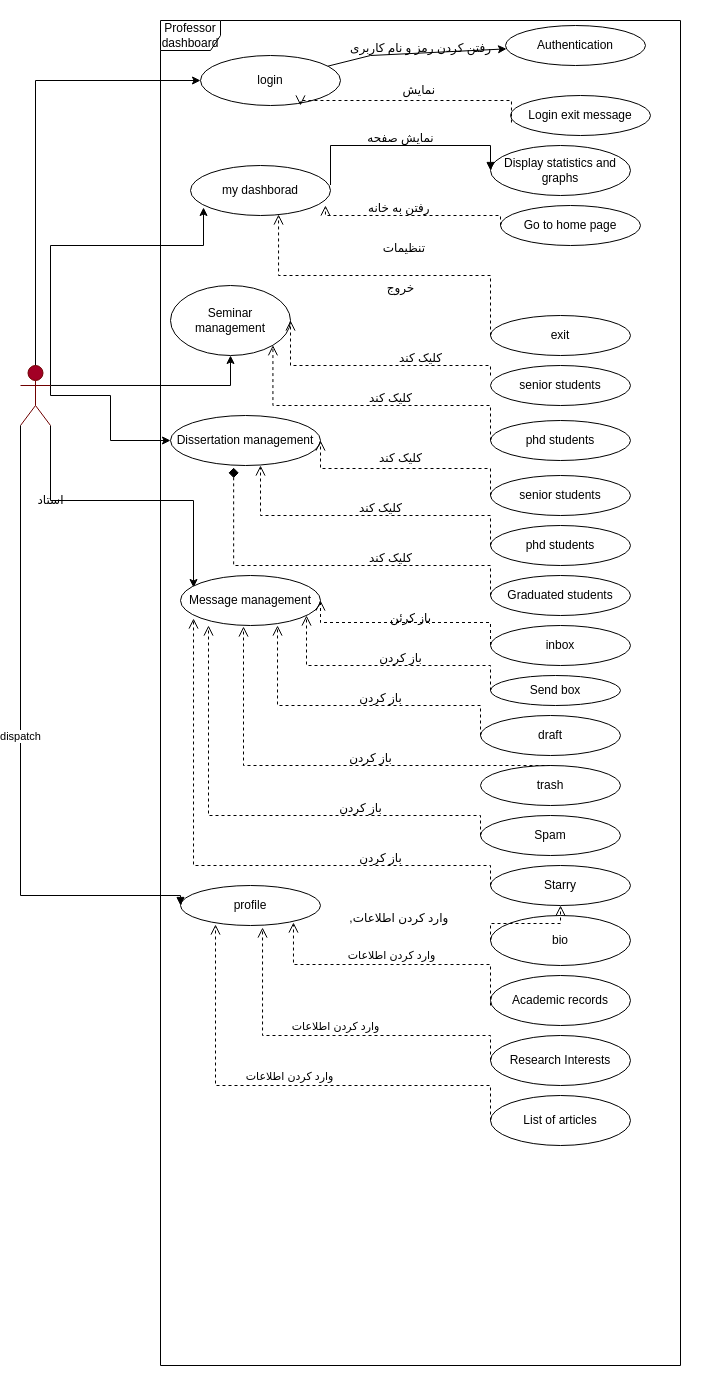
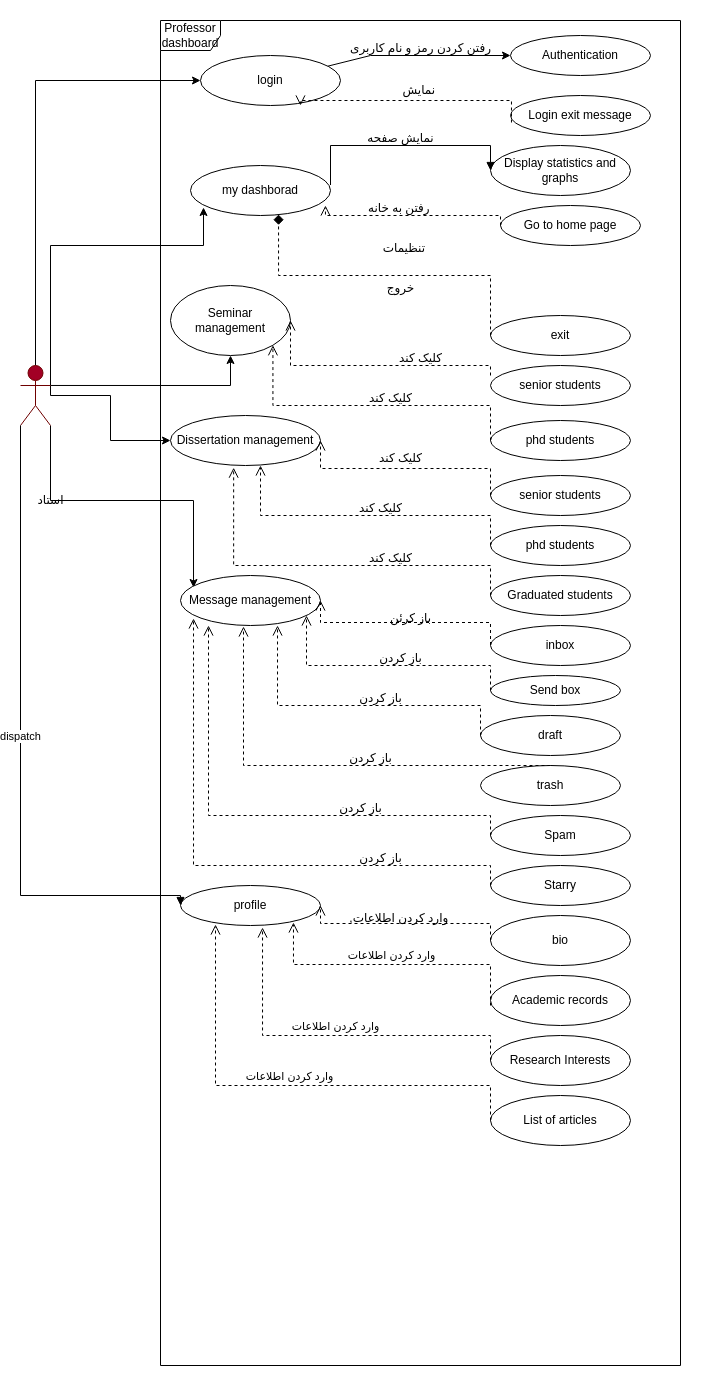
node "Authentication": moved (576, 46) -> (581, 56)
edge "exit" -> "my dashborad": arrowhead open -> diamond
edge "Graduated students" -> "Dissertation management": arrowhead diamond -> open
node "Spam": moved (551, 836) -> (561, 836)
edge "bio" -> "Starry": now "bio" -> "profile"
